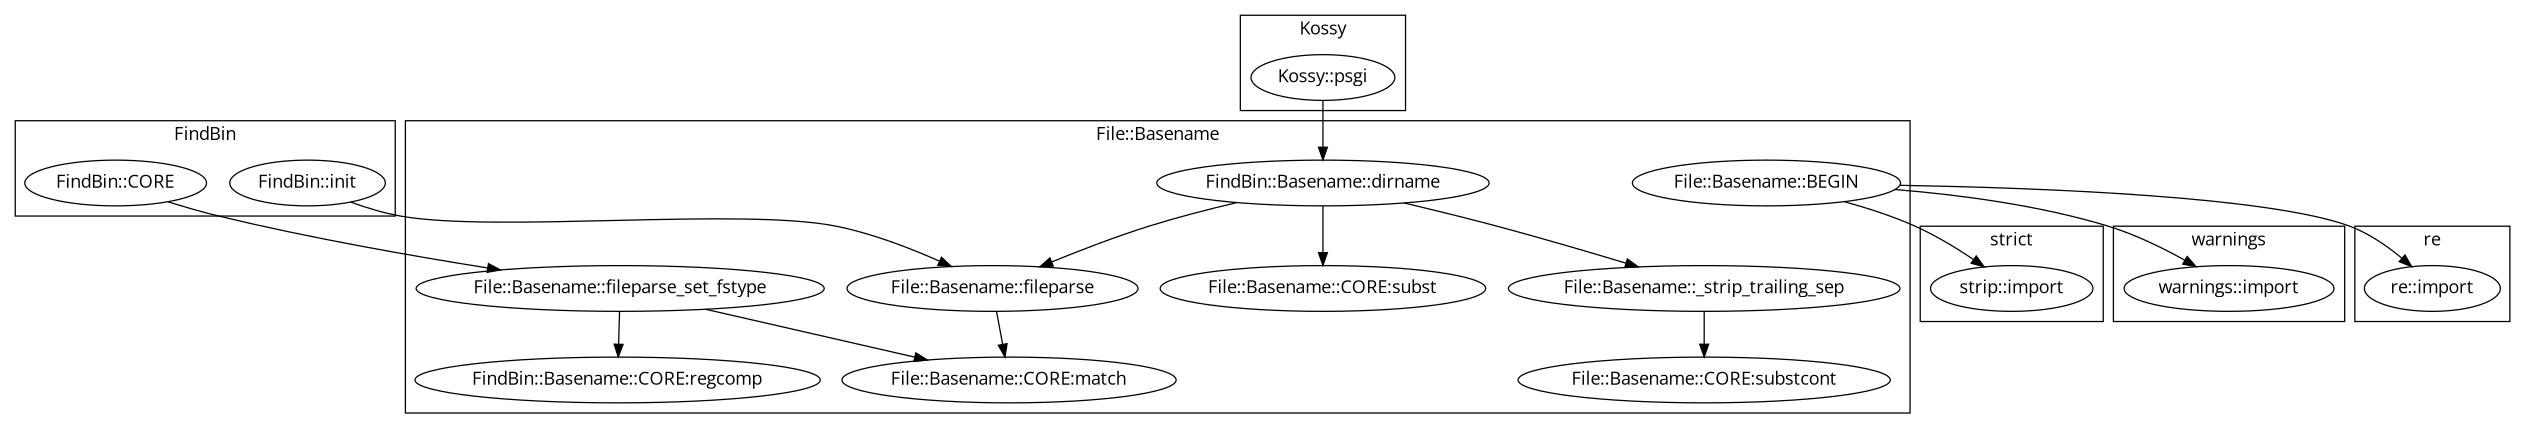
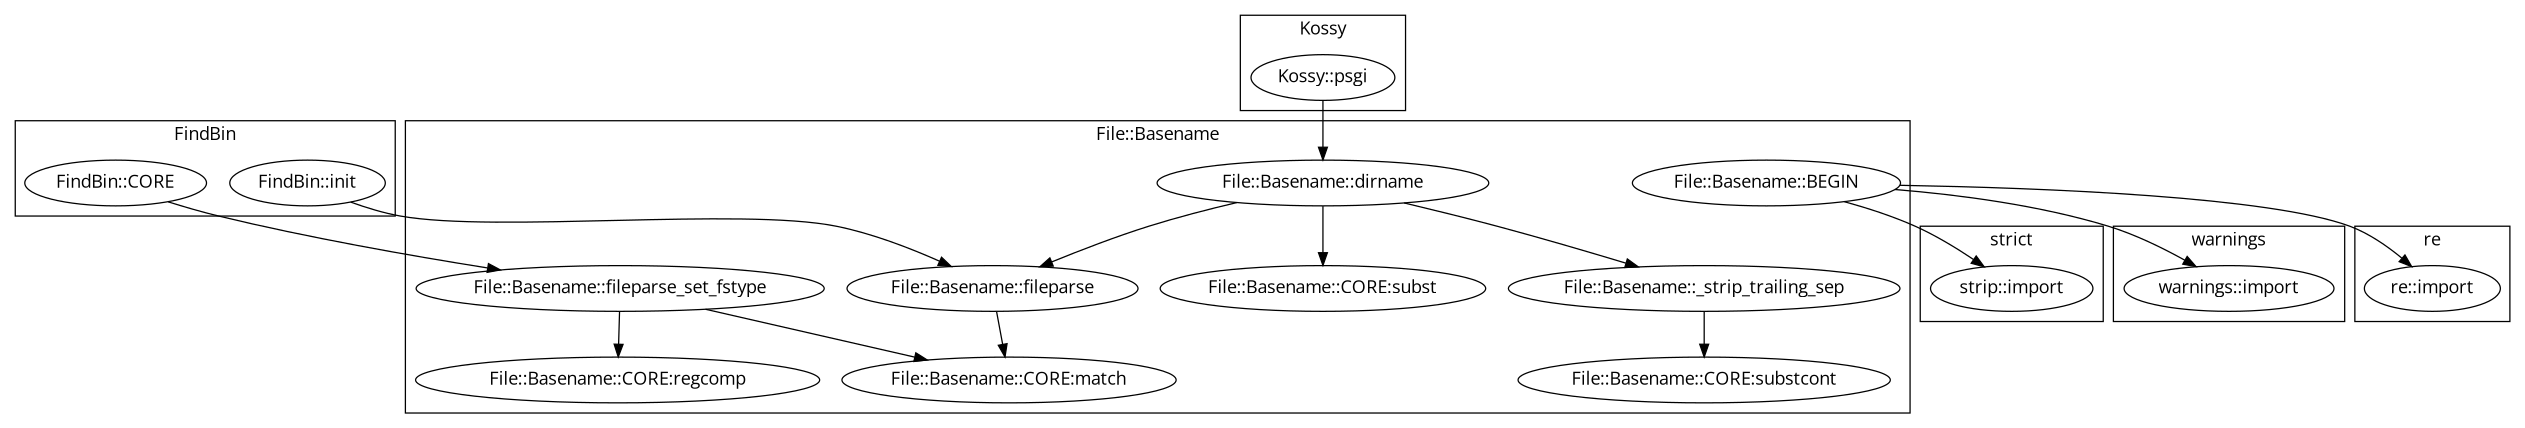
node "FindBin::Basename::dirname": label "FindBin::Basename::dirname" -> "File::Basename::dirname"
node "FindBin::Basename::CORE:regcomp": label "FindBin::Basename::CORE:regcomp" -> "File::Basename::CORE:regcomp"
